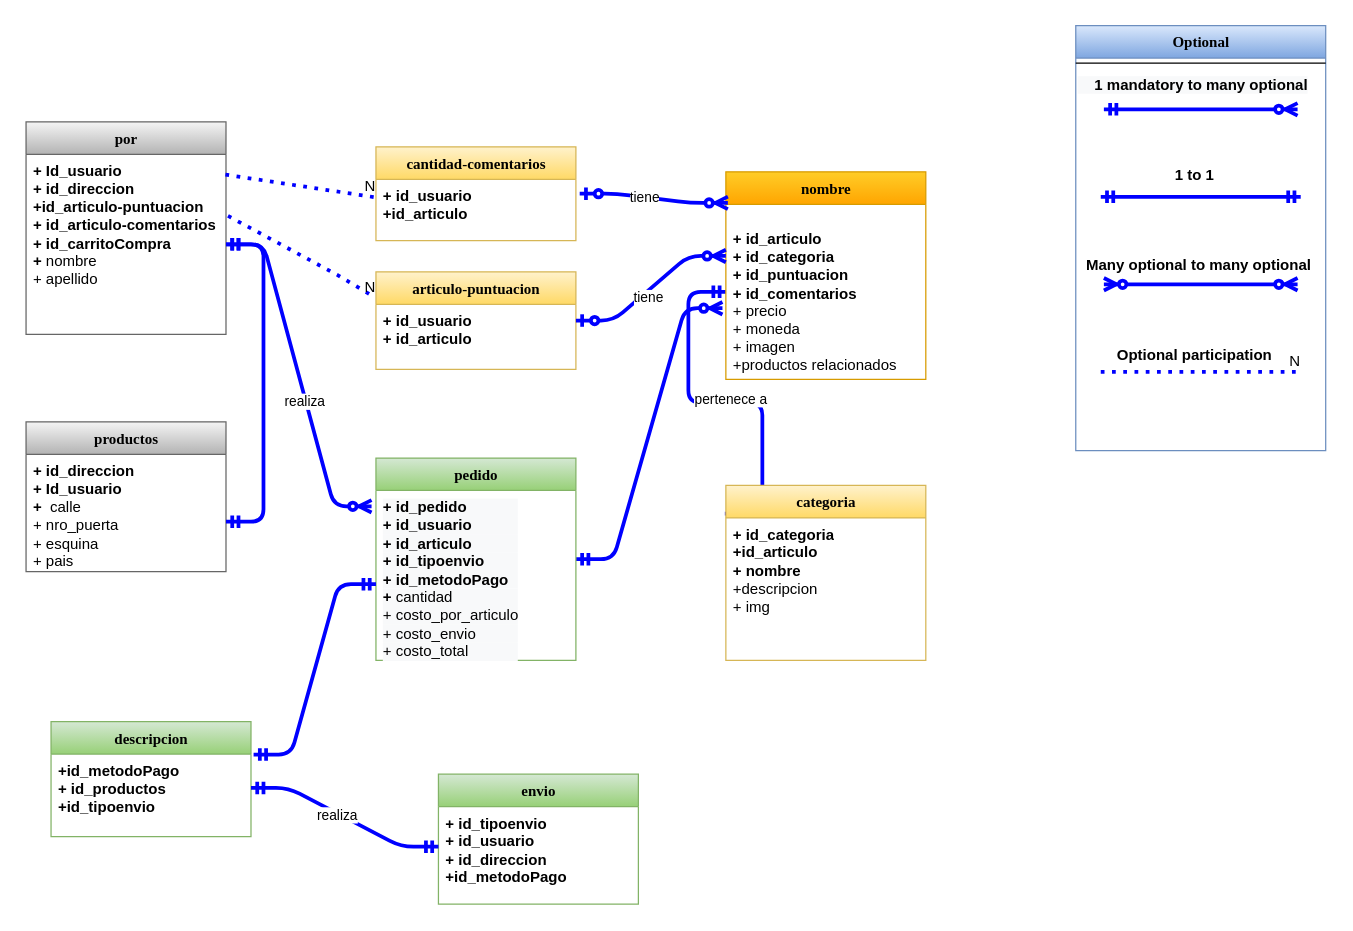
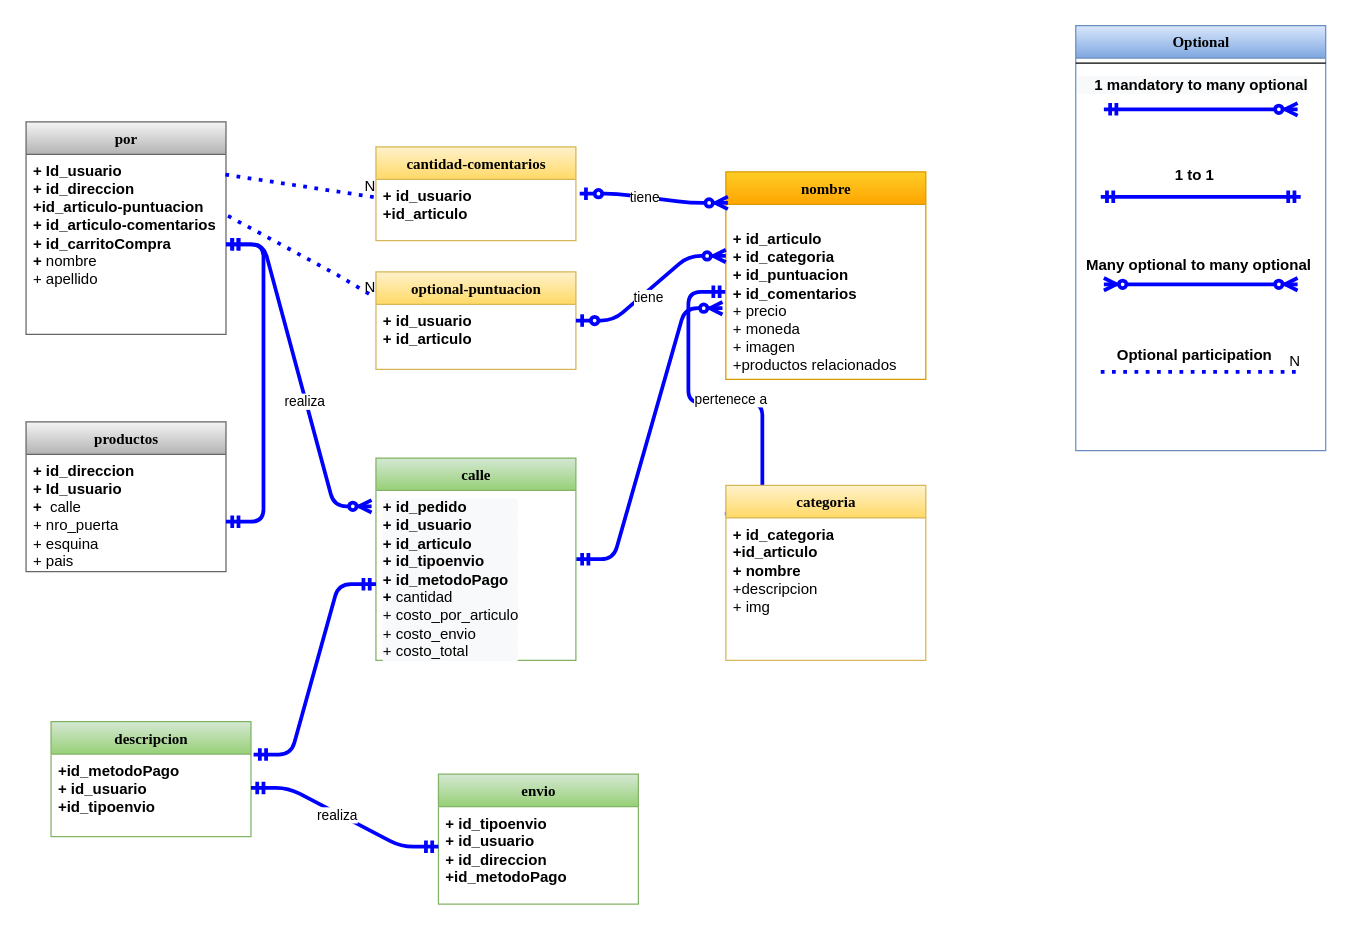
node "articulo-puntuacion": label "articulo-puntuacion" -> "optional-puntuacion"
node "pedido": label "pedido" -> "calle"
node "+id_metodoPago + id_productos +id_tipoenvio": label "+id_metodoPago + id_productos +id_tipoenvio" -> "+id_metodoPago + id_usuario +id_tipoenvio"
